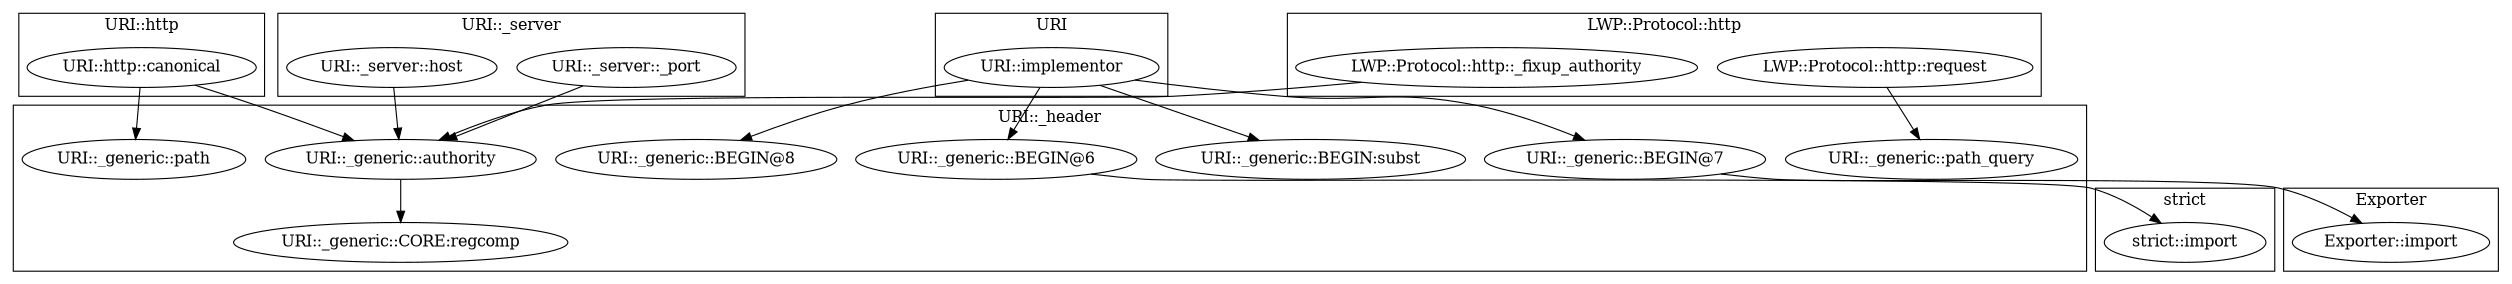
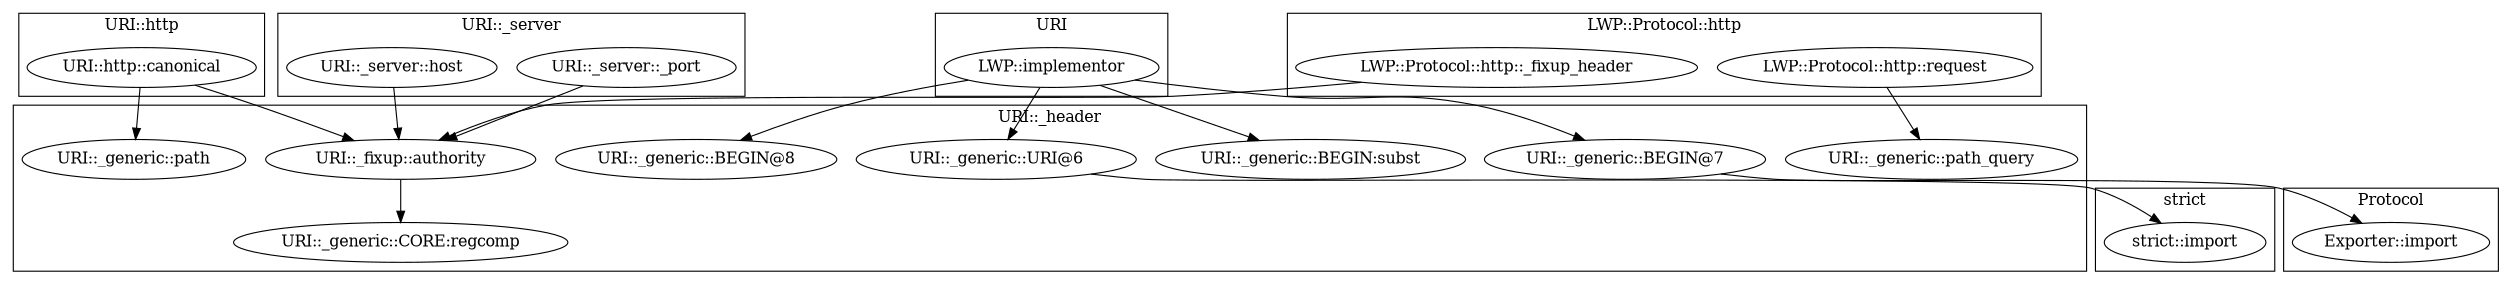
node "URI::implementor": label "URI::implementor" -> "LWP::implementor"
node "LWP::Protocol::http::_fixup_authority": label "LWP::Protocol::http::_fixup_authority" -> "LWP::Protocol::http::_fixup_header"
node "URI::_generic::authority": label "URI::_generic::authority" -> "URI::_fixup::authority"
node "URI::_generic::BEGIN@6": label "URI::_generic::BEGIN@6" -> "URI::_generic::URI@6"
cluster "Exporter": label "Exporter" -> "Protocol"
